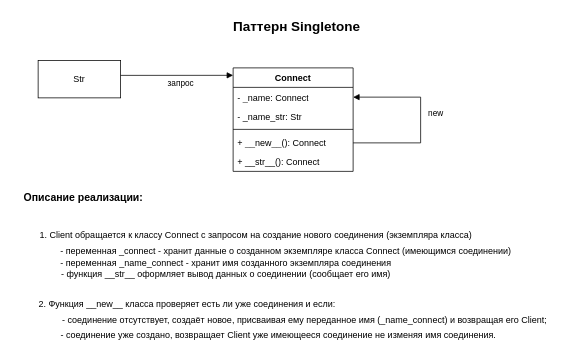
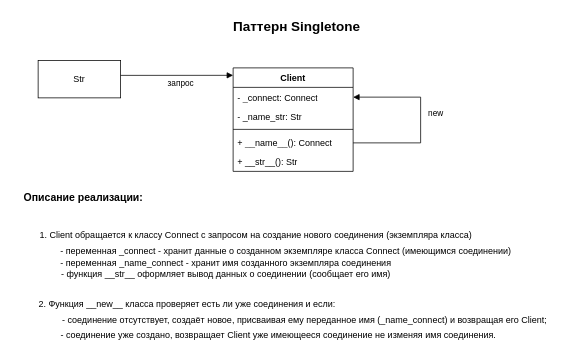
node "Connect": label "Connect" -> "Client"
node "- _name: Connect": label "- _name: Connect" -> "- _connect: Connect"
node "+ __new__(): Connect": label "+ __new__(): Connect" -> "+ __name__(): Connect"
node "+ __str__(): Connect": label "+ __str__(): Connect" -> "+ __str__(): Str"
